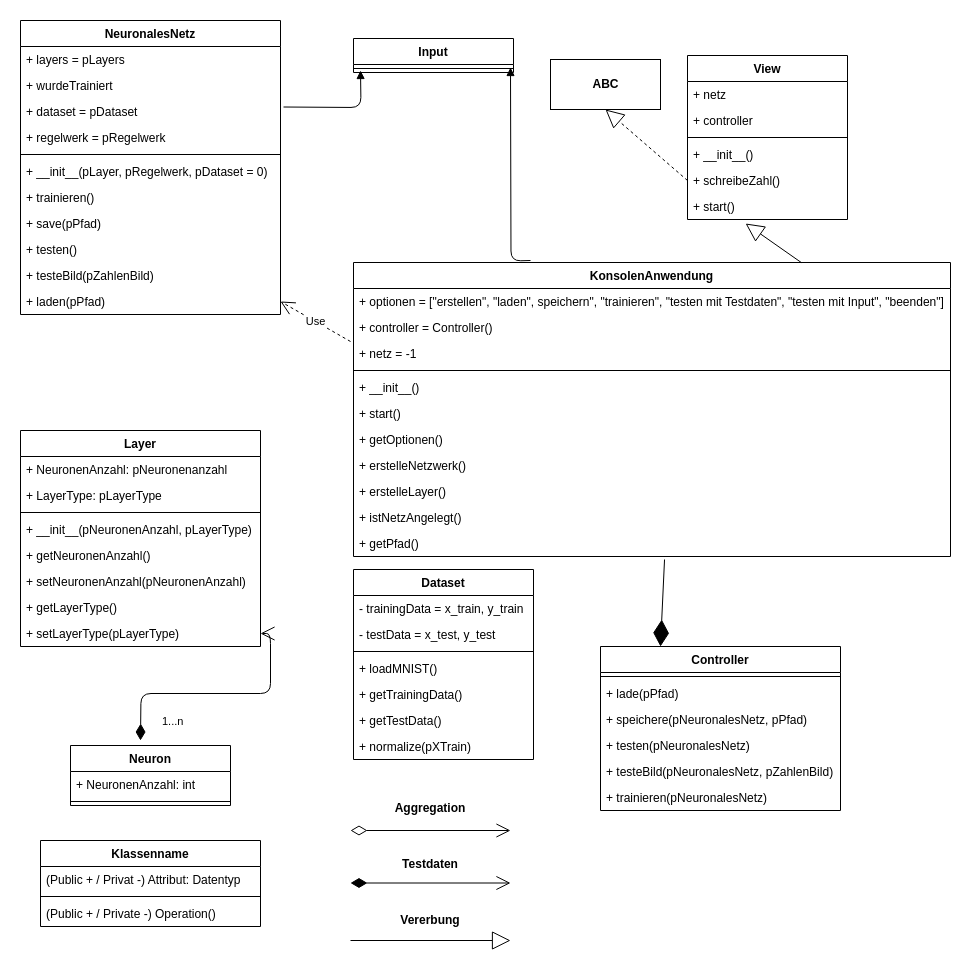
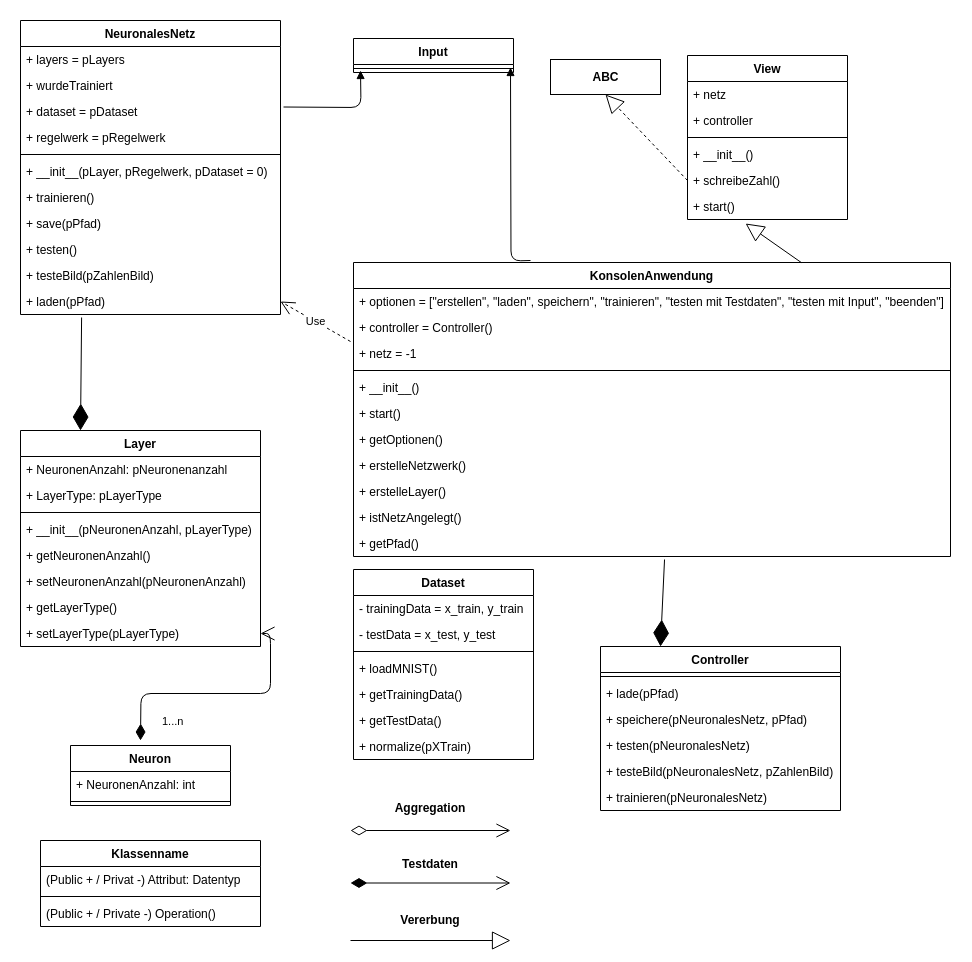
node "ABC": size 110x50 -> 110x35
edge "+ laden(pPfad)" -> "Layer": added
